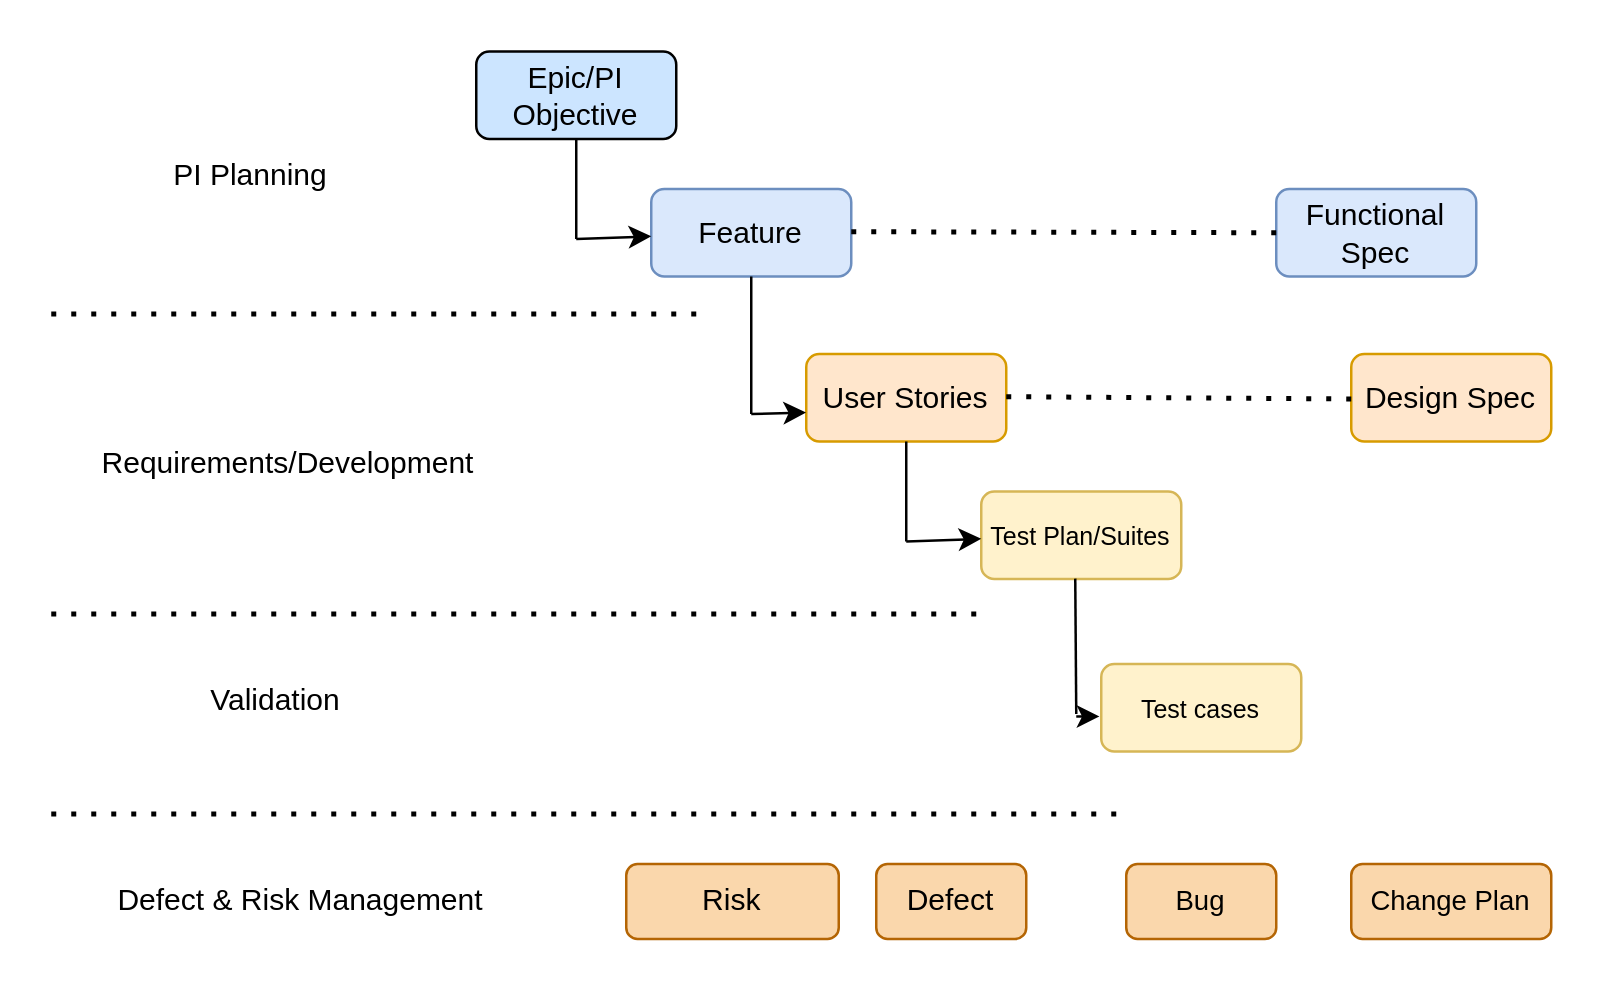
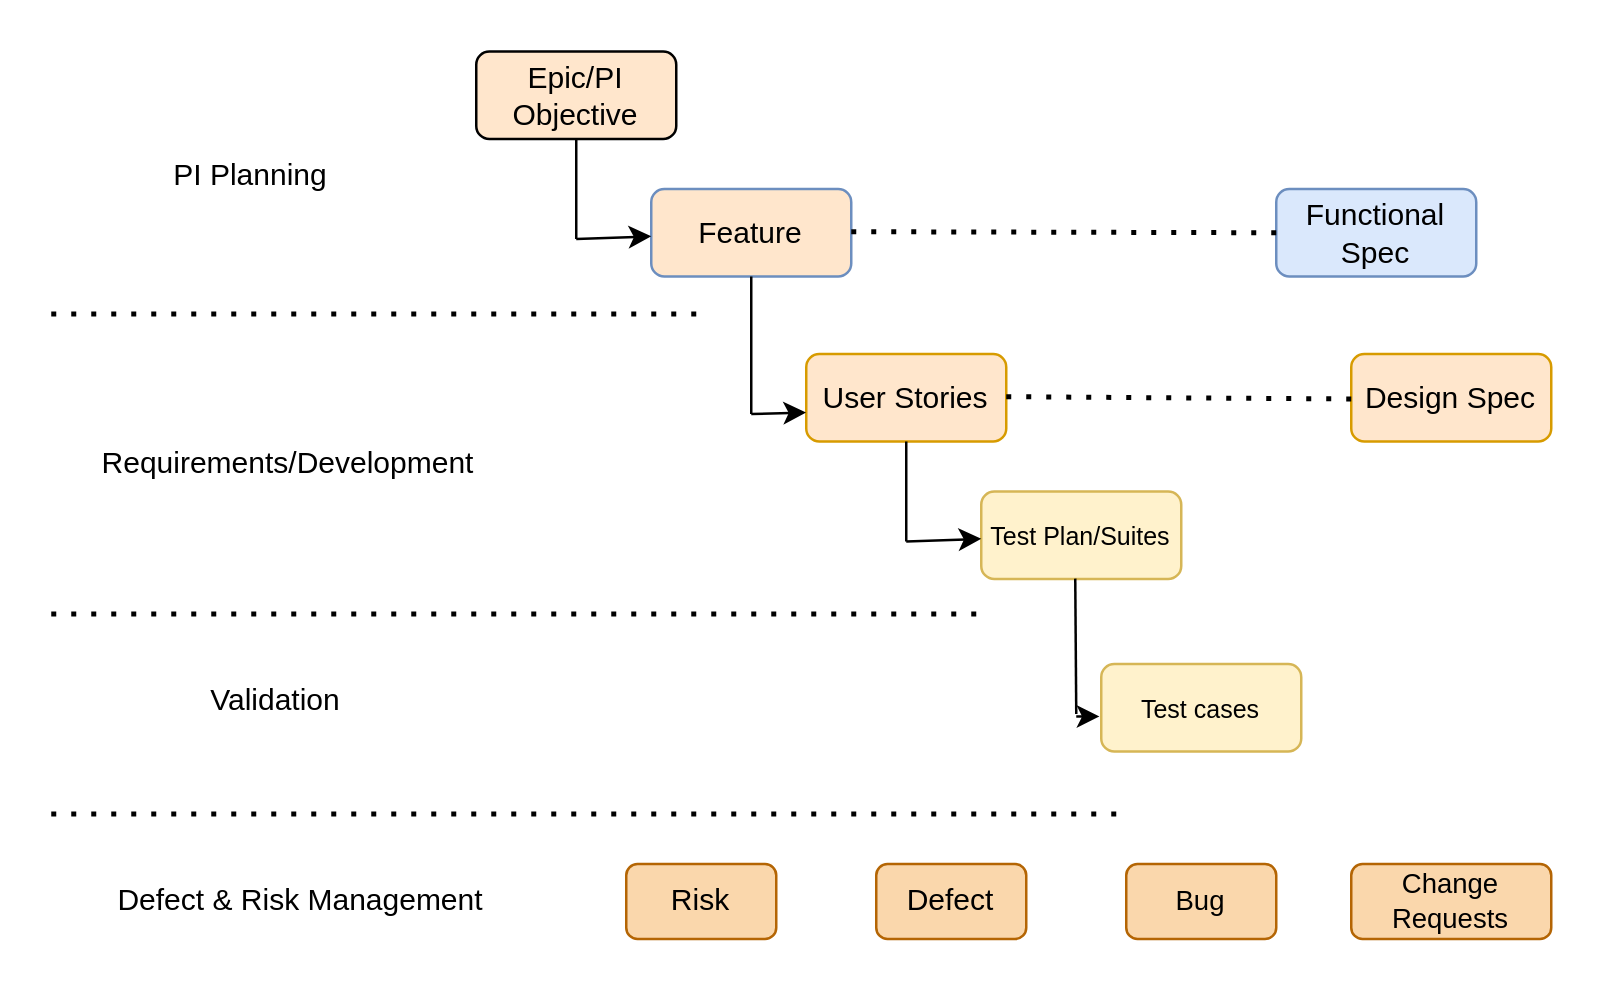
node "Epic/PI Objective": fillcolor #cce5ff -> #ffe6cc
node "Feature": fillcolor #dae8fc -> #ffe6cc
node "Risk": size 213x75 -> 150x75
node "Change Plan": label "Change Plan" -> "Change Requests"
